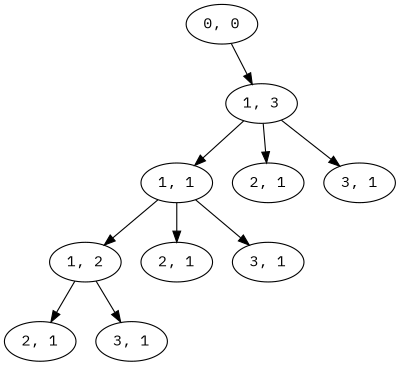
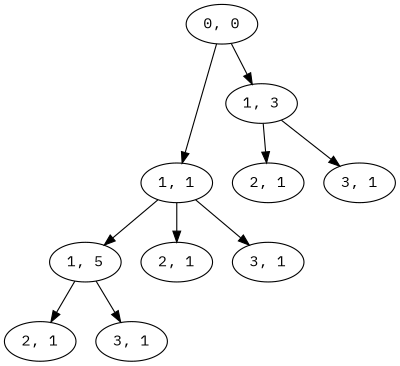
edge "1, 3" -> "1, 1": now "0, 0" -> "1, 1"
node "1, 2": label "1, 2" -> "1, 5"
